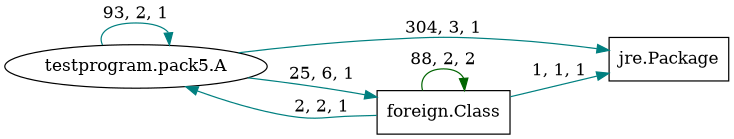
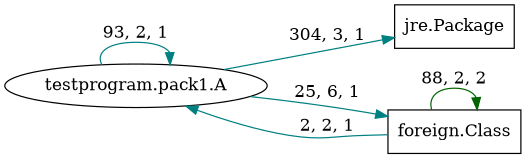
node "testprogram.pack5.A": label "testprogram.pack5.A" -> "testprogram.pack1.A"
edge "foreign.Class" -> "jre.Package": removed, label "1, 1, 1"
